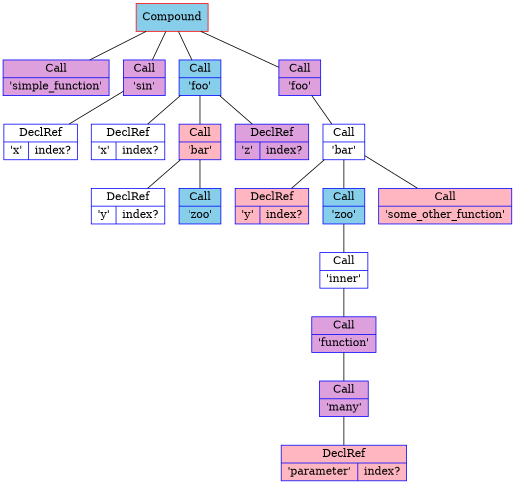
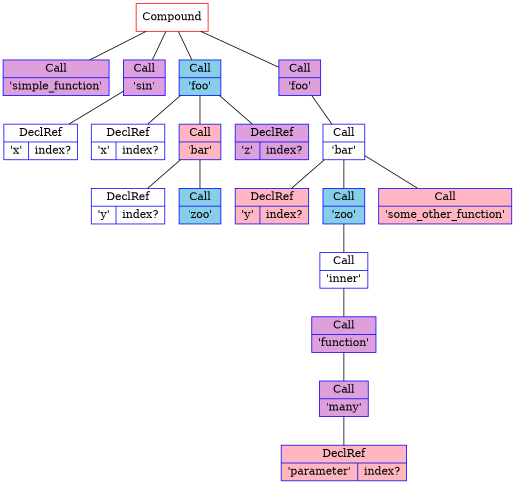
node "Compound": fillcolor skyblue -> white
